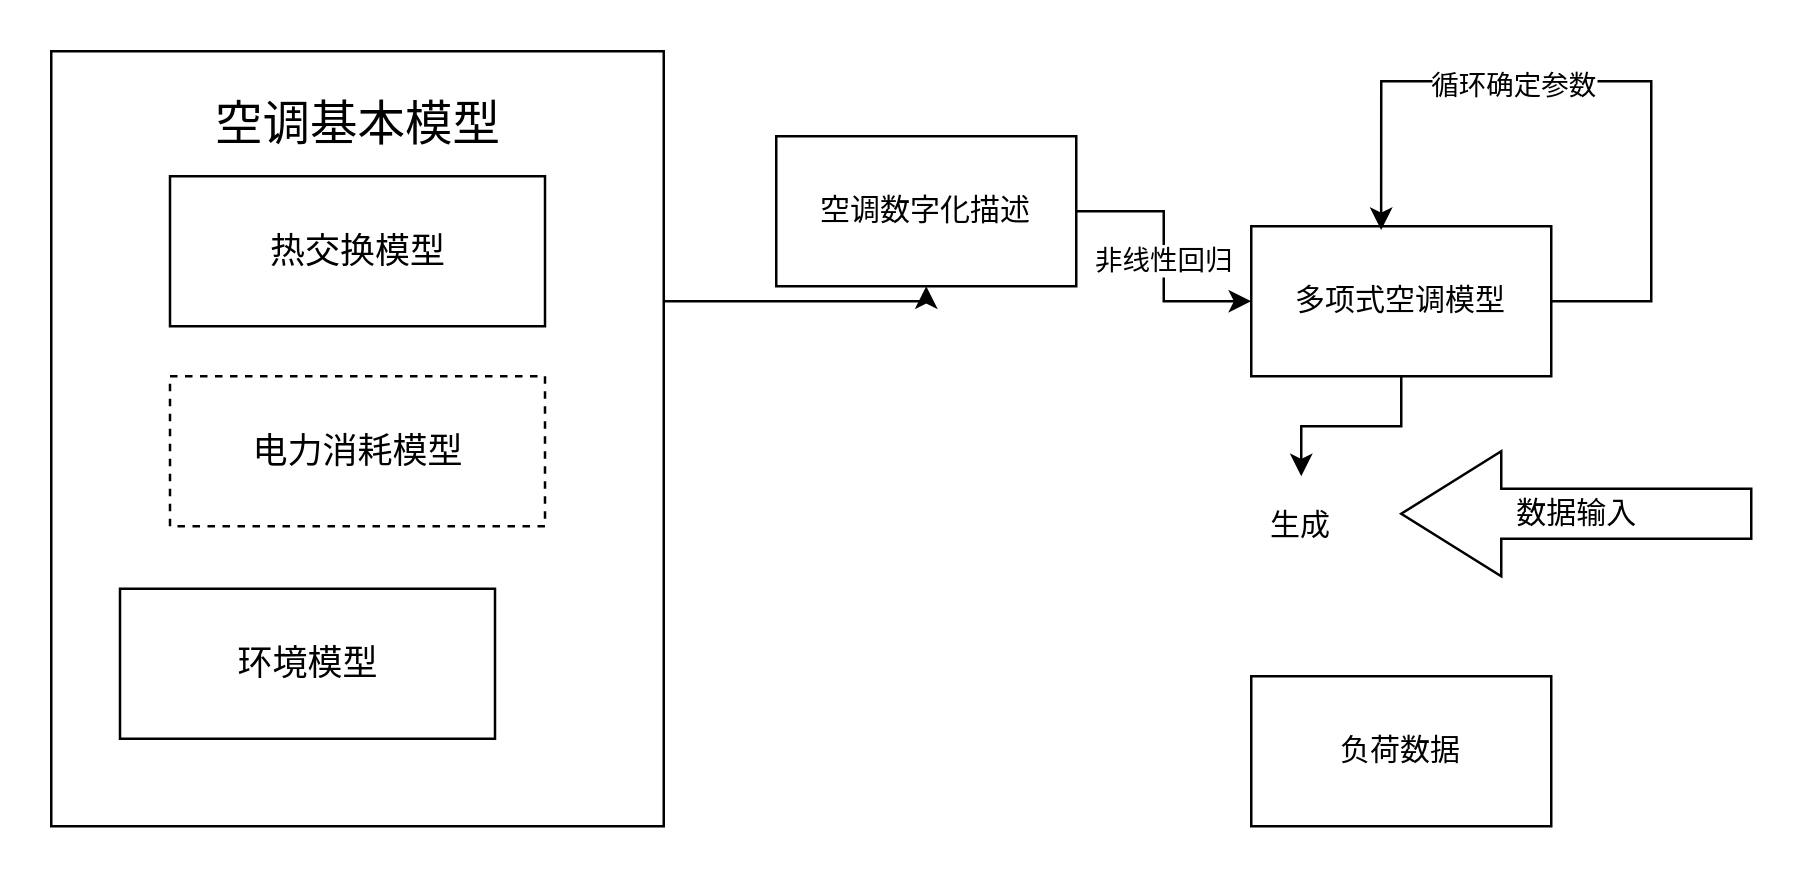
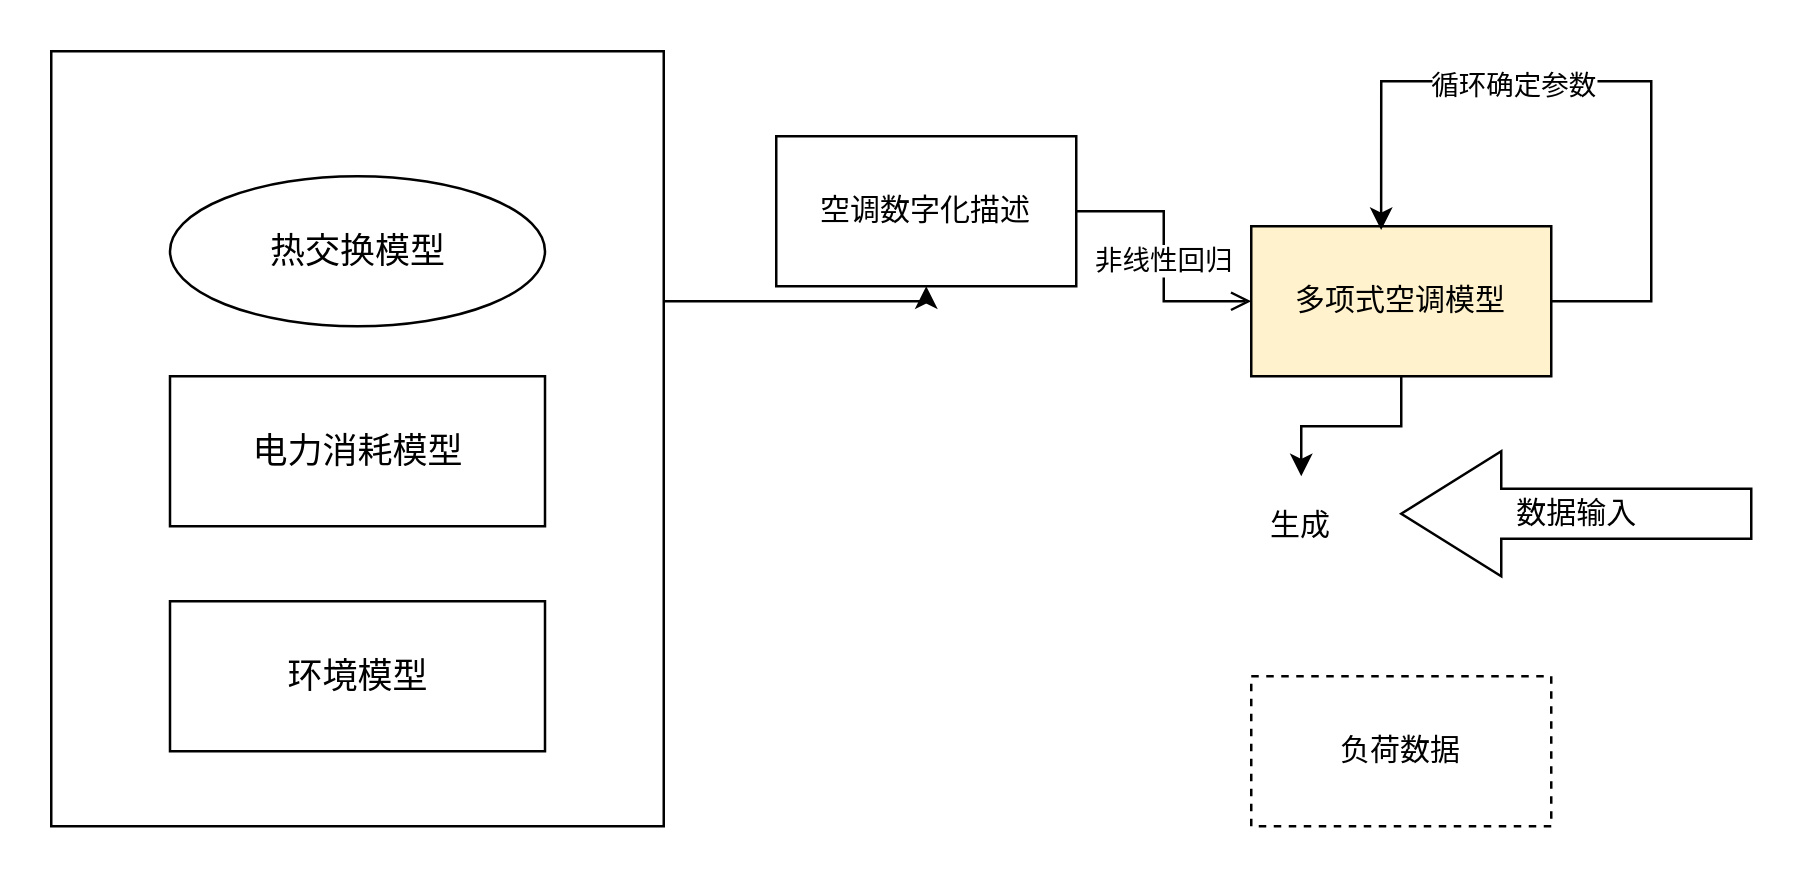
node "空调基本模型": removed
node "热交换模型": shape rectangle -> ellipse
edge "空调数字化描述" -> "多项式空调模型": arrowhead classic -> open
node "多项式空调模型": fillcolor #ffffff -> #fff2cc
node "电力消耗模型": style dashed -> solid
node "环境模型": moved (308, 664) -> (358, 676)
node "负荷数据": style solid -> dashed
